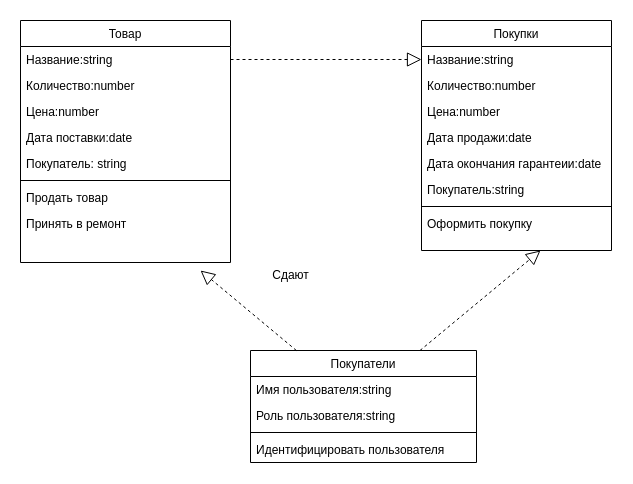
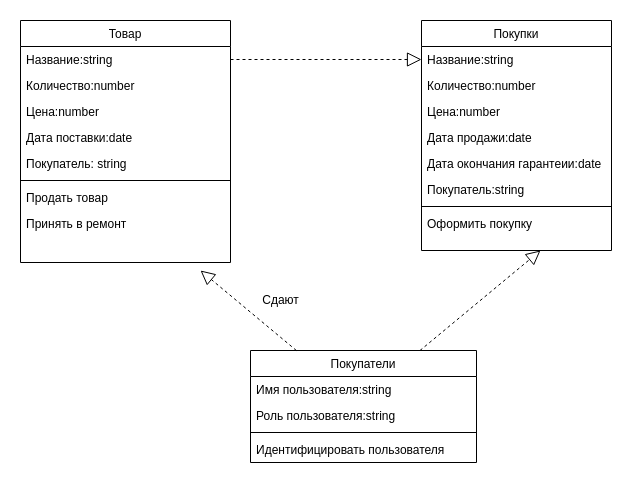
node "Сдают": moved (291, 276) -> (281, 301)
